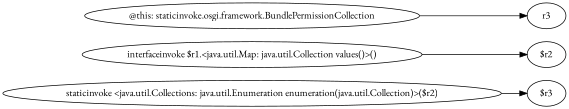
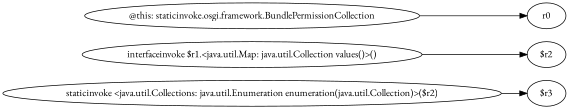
node "r3": label "r3" -> "r0"
